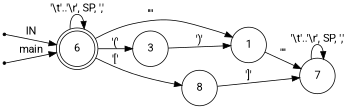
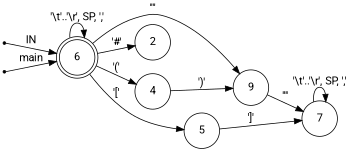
node "2": added
node "1": label "1" -> "9"
node "3": label "3" -> "4"
node "8": label "8" -> "5"
